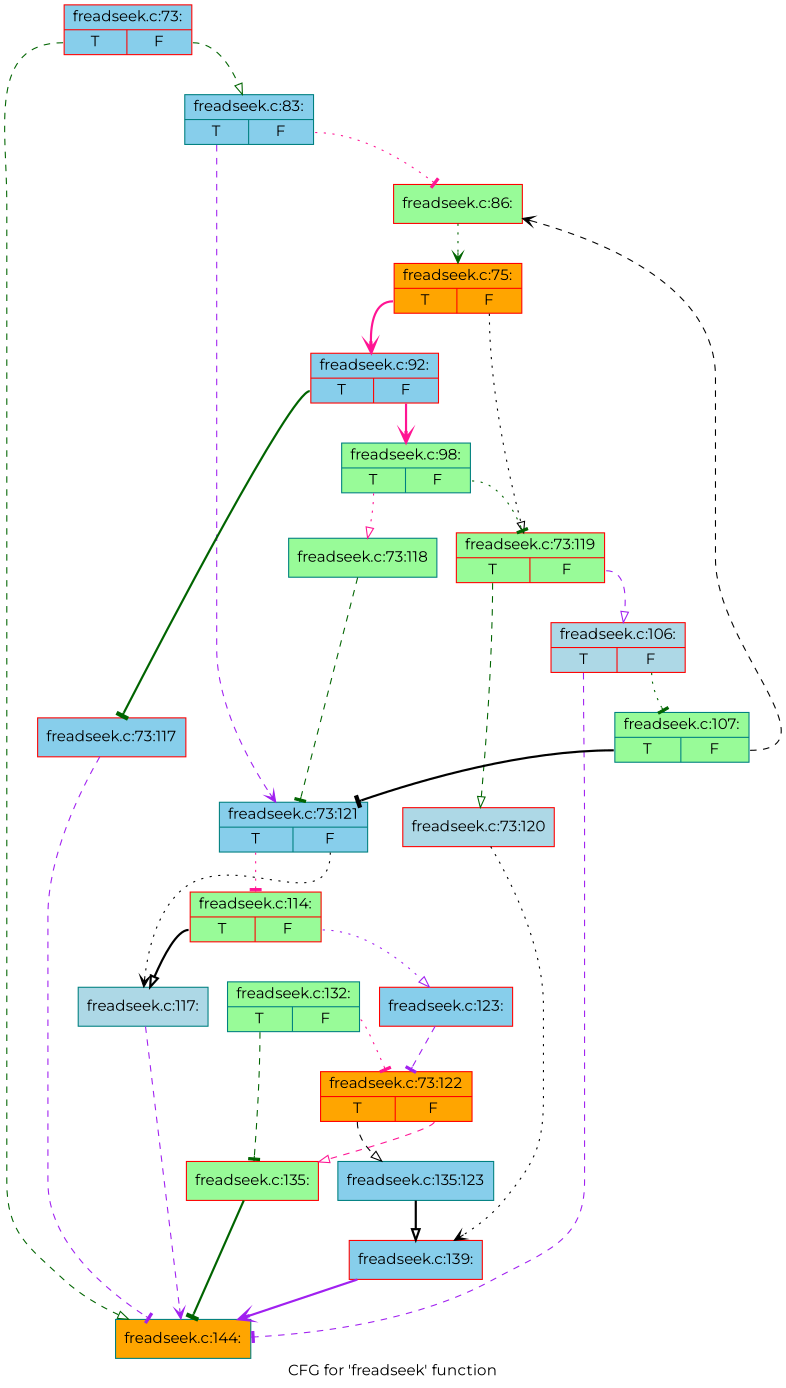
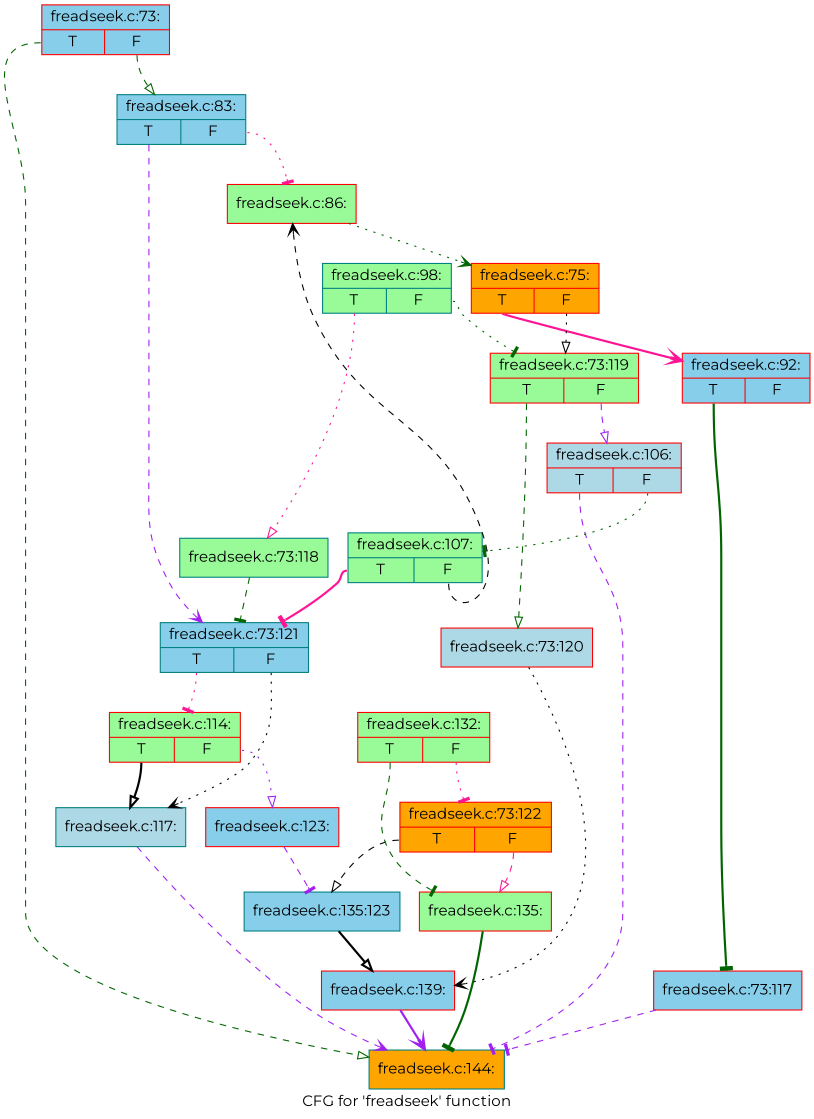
edge "freadseek.c:92:" -> "freadseek.c:98:": removed
edge "freadseek.c:107:" -> "freadseek.c:73:121": color black -> deeppink
node "freadseek.c:132:": color teal -> red
edge "freadseek.c:123:" -> "freadseek.c:73:122": now "freadseek.c:123:" -> "freadseek.c:135:123"
